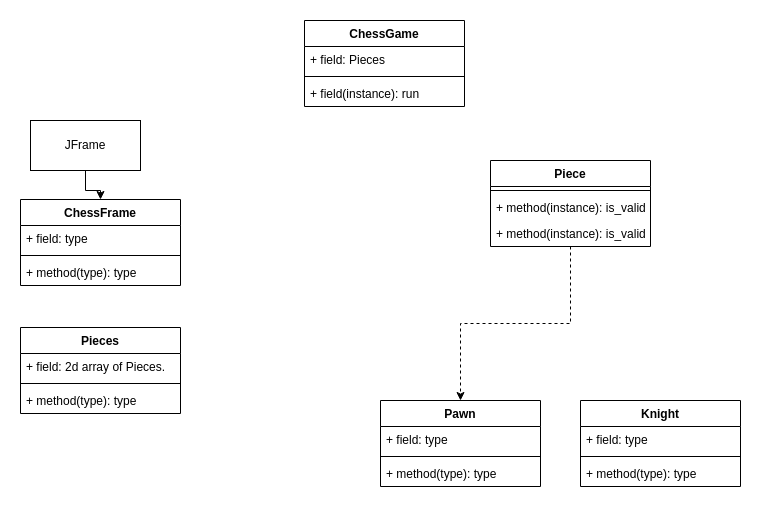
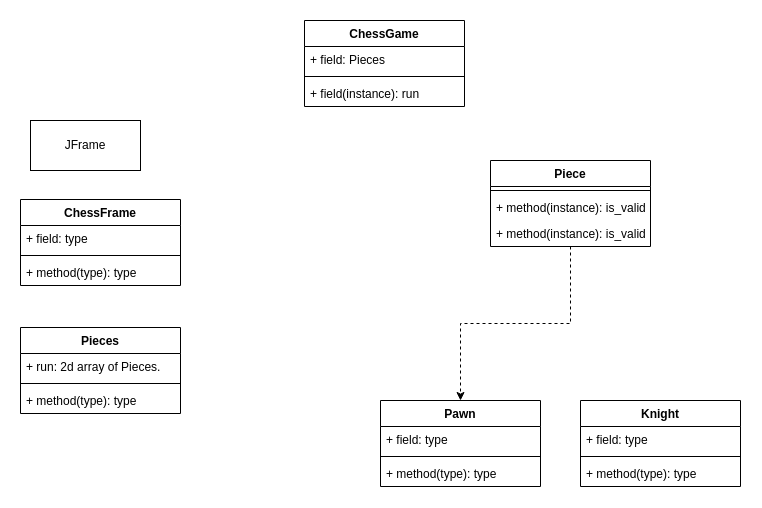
edge "JFrame" -> "ChessFrame": removed
node "+ field: 2d array of Pieces.": label "+ field: 2d array of Pieces." -> "+ run: 2d array of Pieces."
